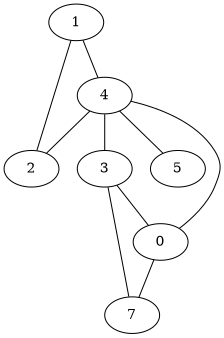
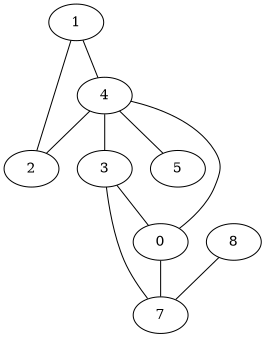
node "8": added
